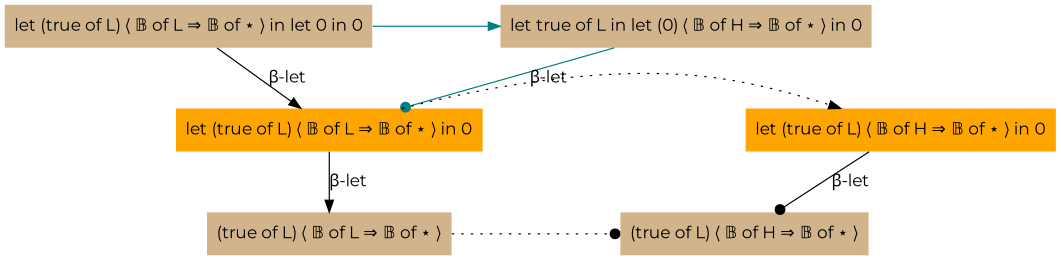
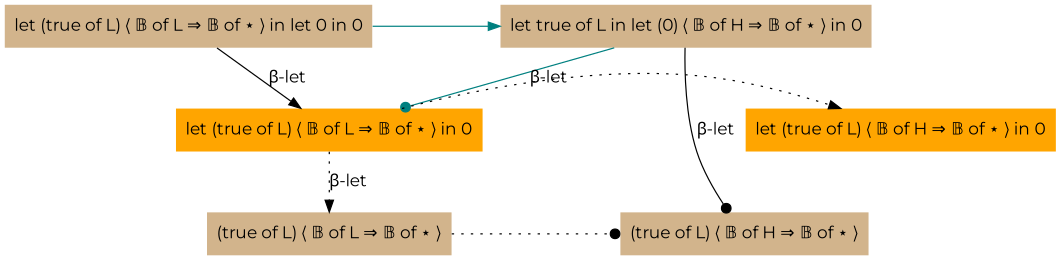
edge "let (true of L) ⟨ 𝔹 of L ⇒ 𝔹 of ⋆ ⟩ in 0" -> "(true of L) ⟨ 𝔹 of L ⇒ 𝔹 of ⋆ ⟩": style solid -> dotted
edge "let (true of L) ⟨ 𝔹 of H ⇒ 𝔹 of ⋆ ⟩ in 0" -> "(true of L) ⟨ 𝔹 of H ⇒ 𝔹 of ⋆ ⟩": now "let true of L in let (0) ⟨ 𝔹 of H ⇒ 𝔹 of ⋆ ⟩ in 0" -> "(true of L) ⟨ 𝔹 of H ⇒ 𝔹 of ⋆ ⟩"
